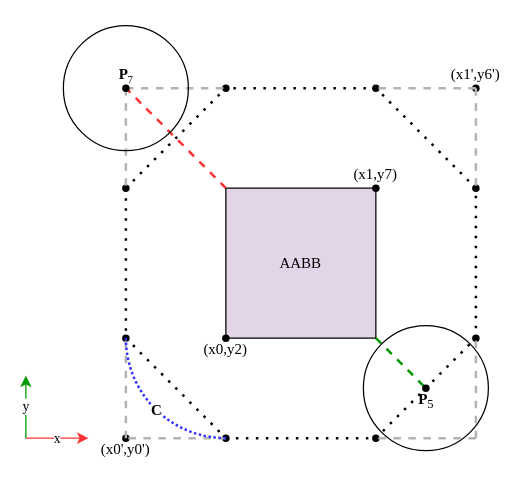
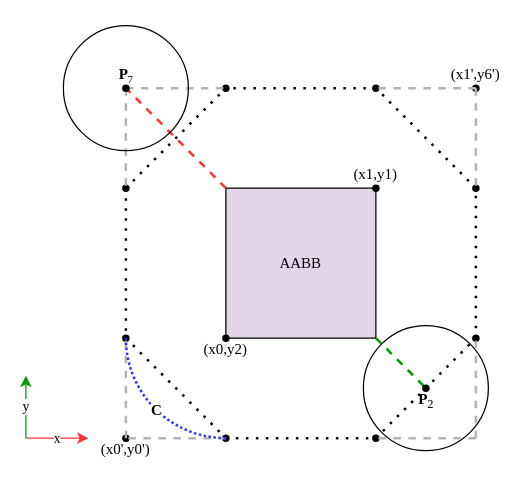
node "(x1,y7)": label "(x1,y7)" -> "(x1,y1)"
node "P5": label "P5" -> "P2"
